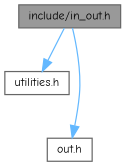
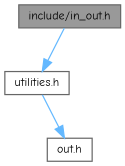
edge "include/in_out.h" -> "out.h": now "utilities.h" -> "out.h"
